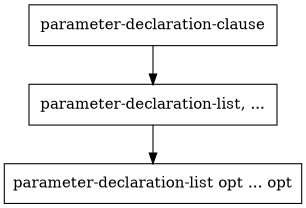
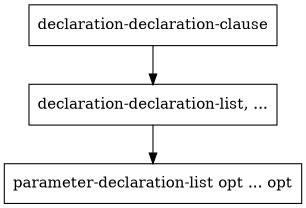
node "parameter-declaration-clause": label "parameter-declaration-clause" -> "declaration-declaration-clause"
node "parameter-declaration-list, ...": label "parameter-declaration-list, ..." -> "declaration-declaration-list, ..."
